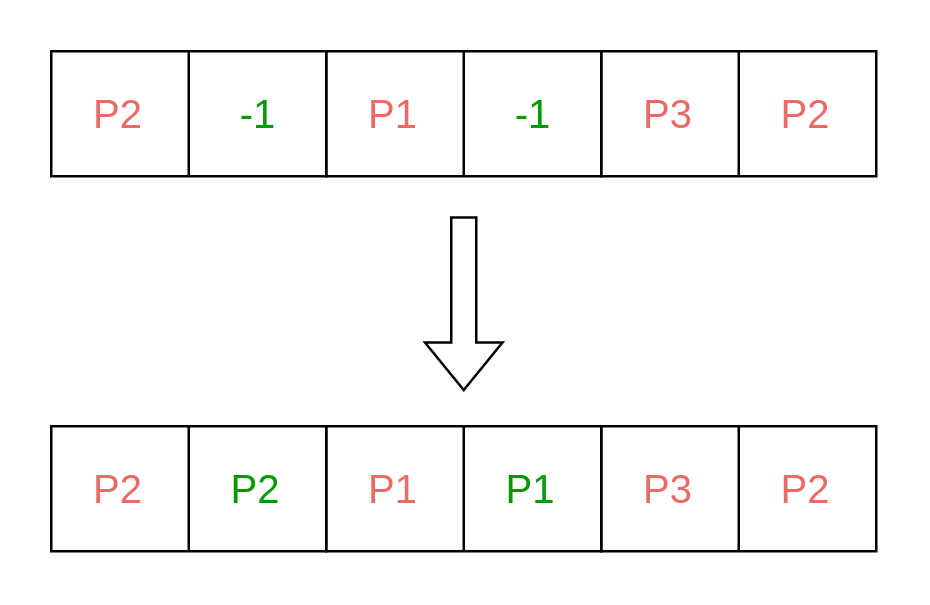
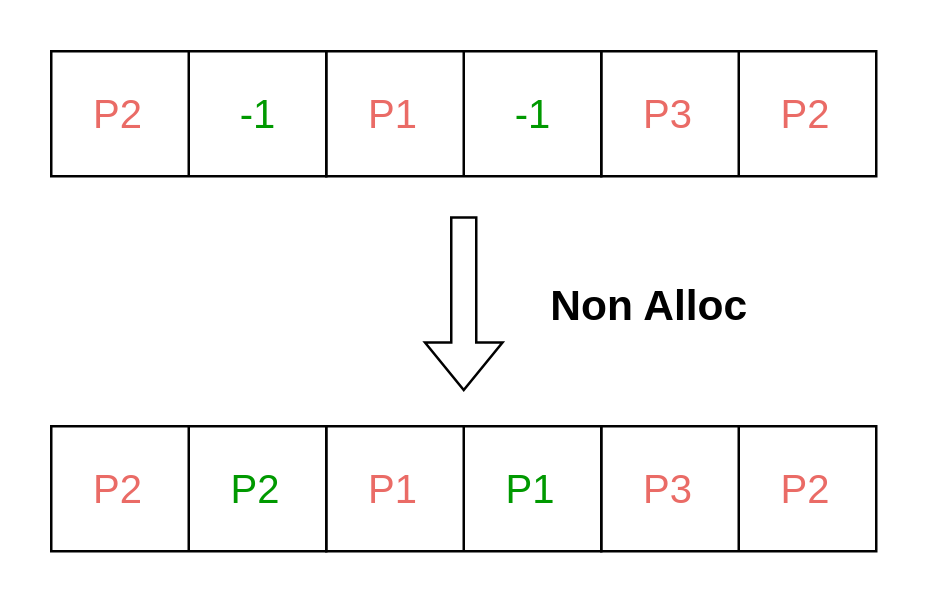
node "Non Alloc": added
